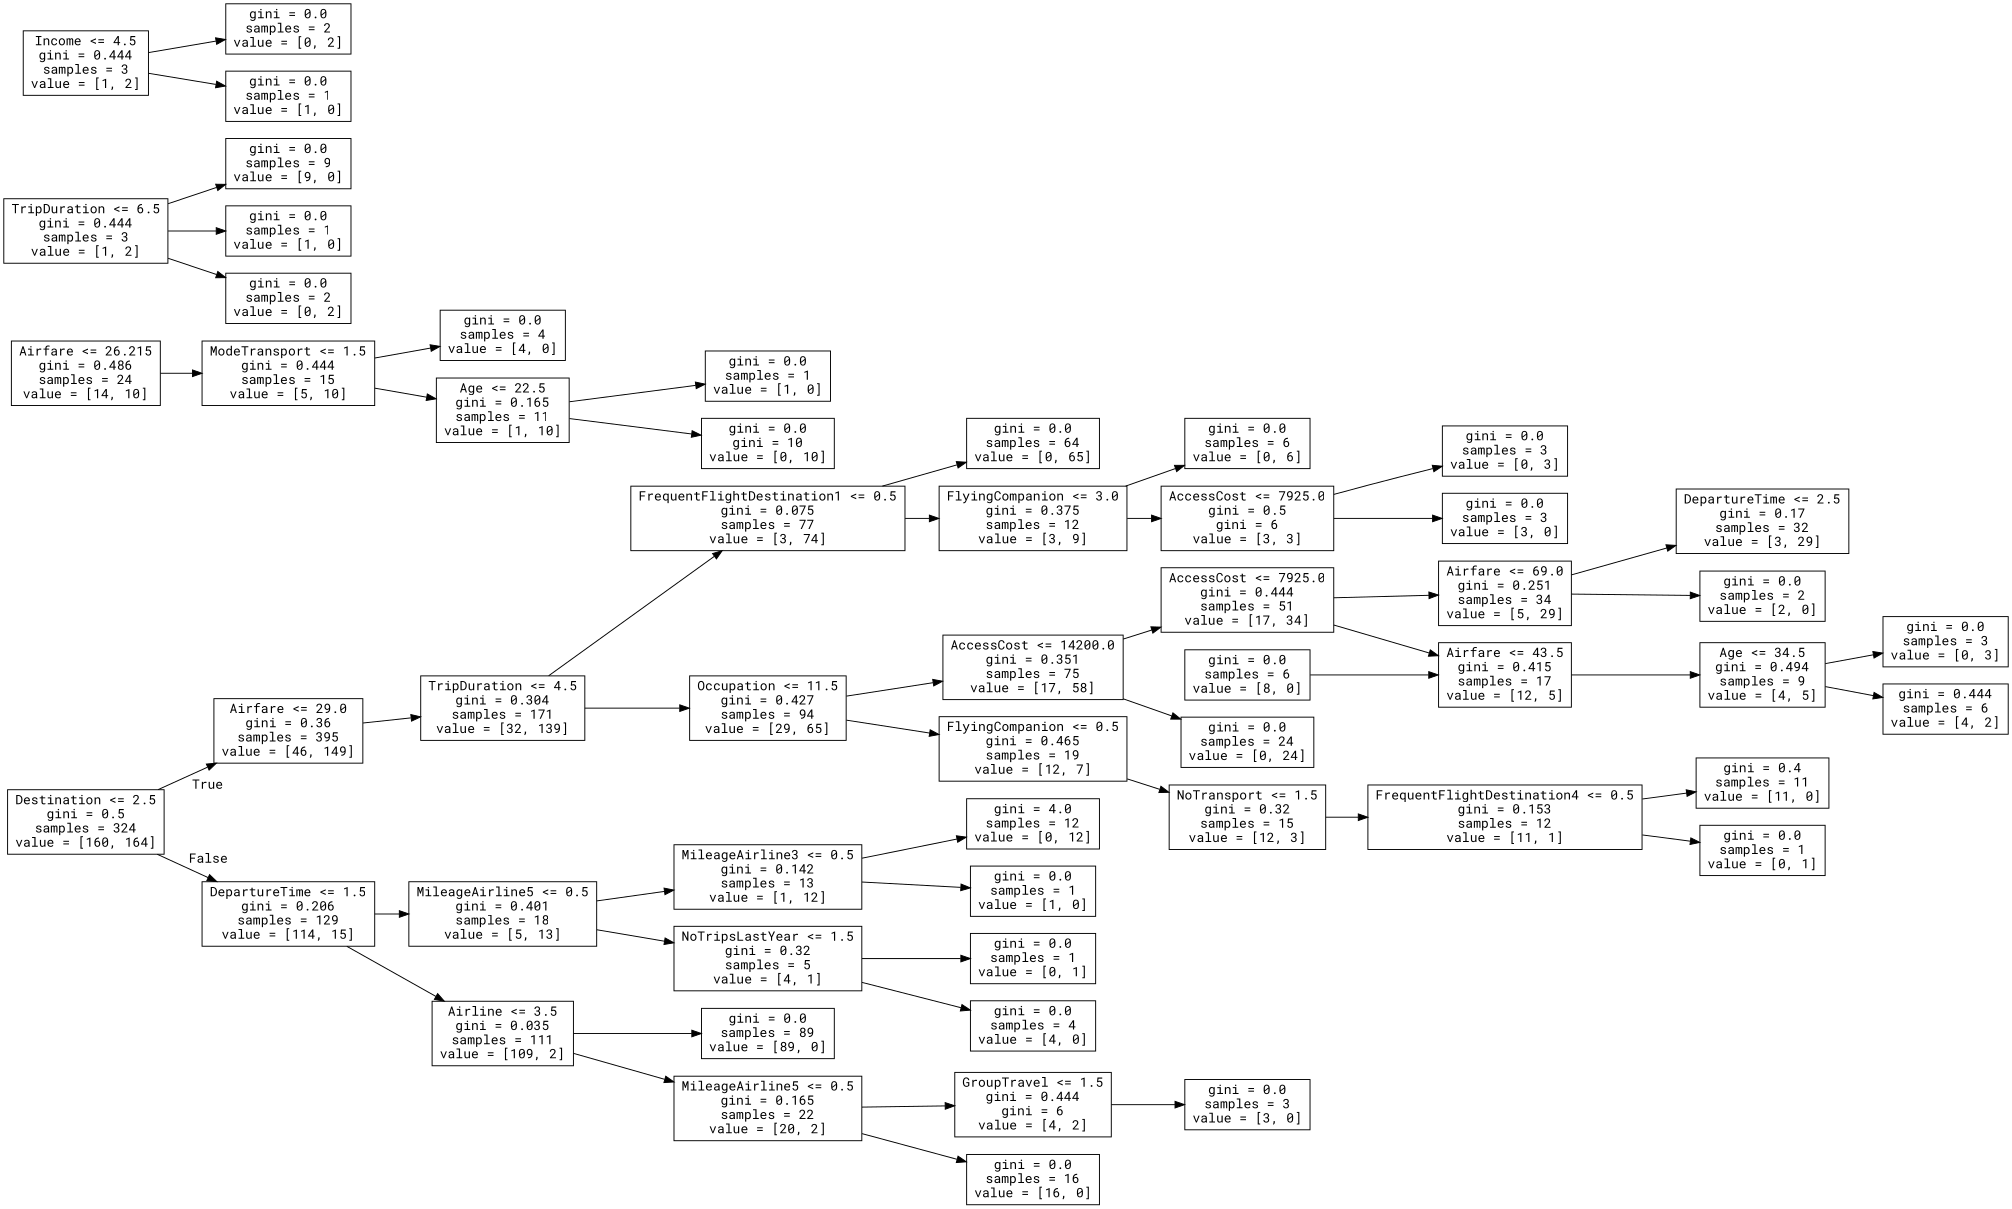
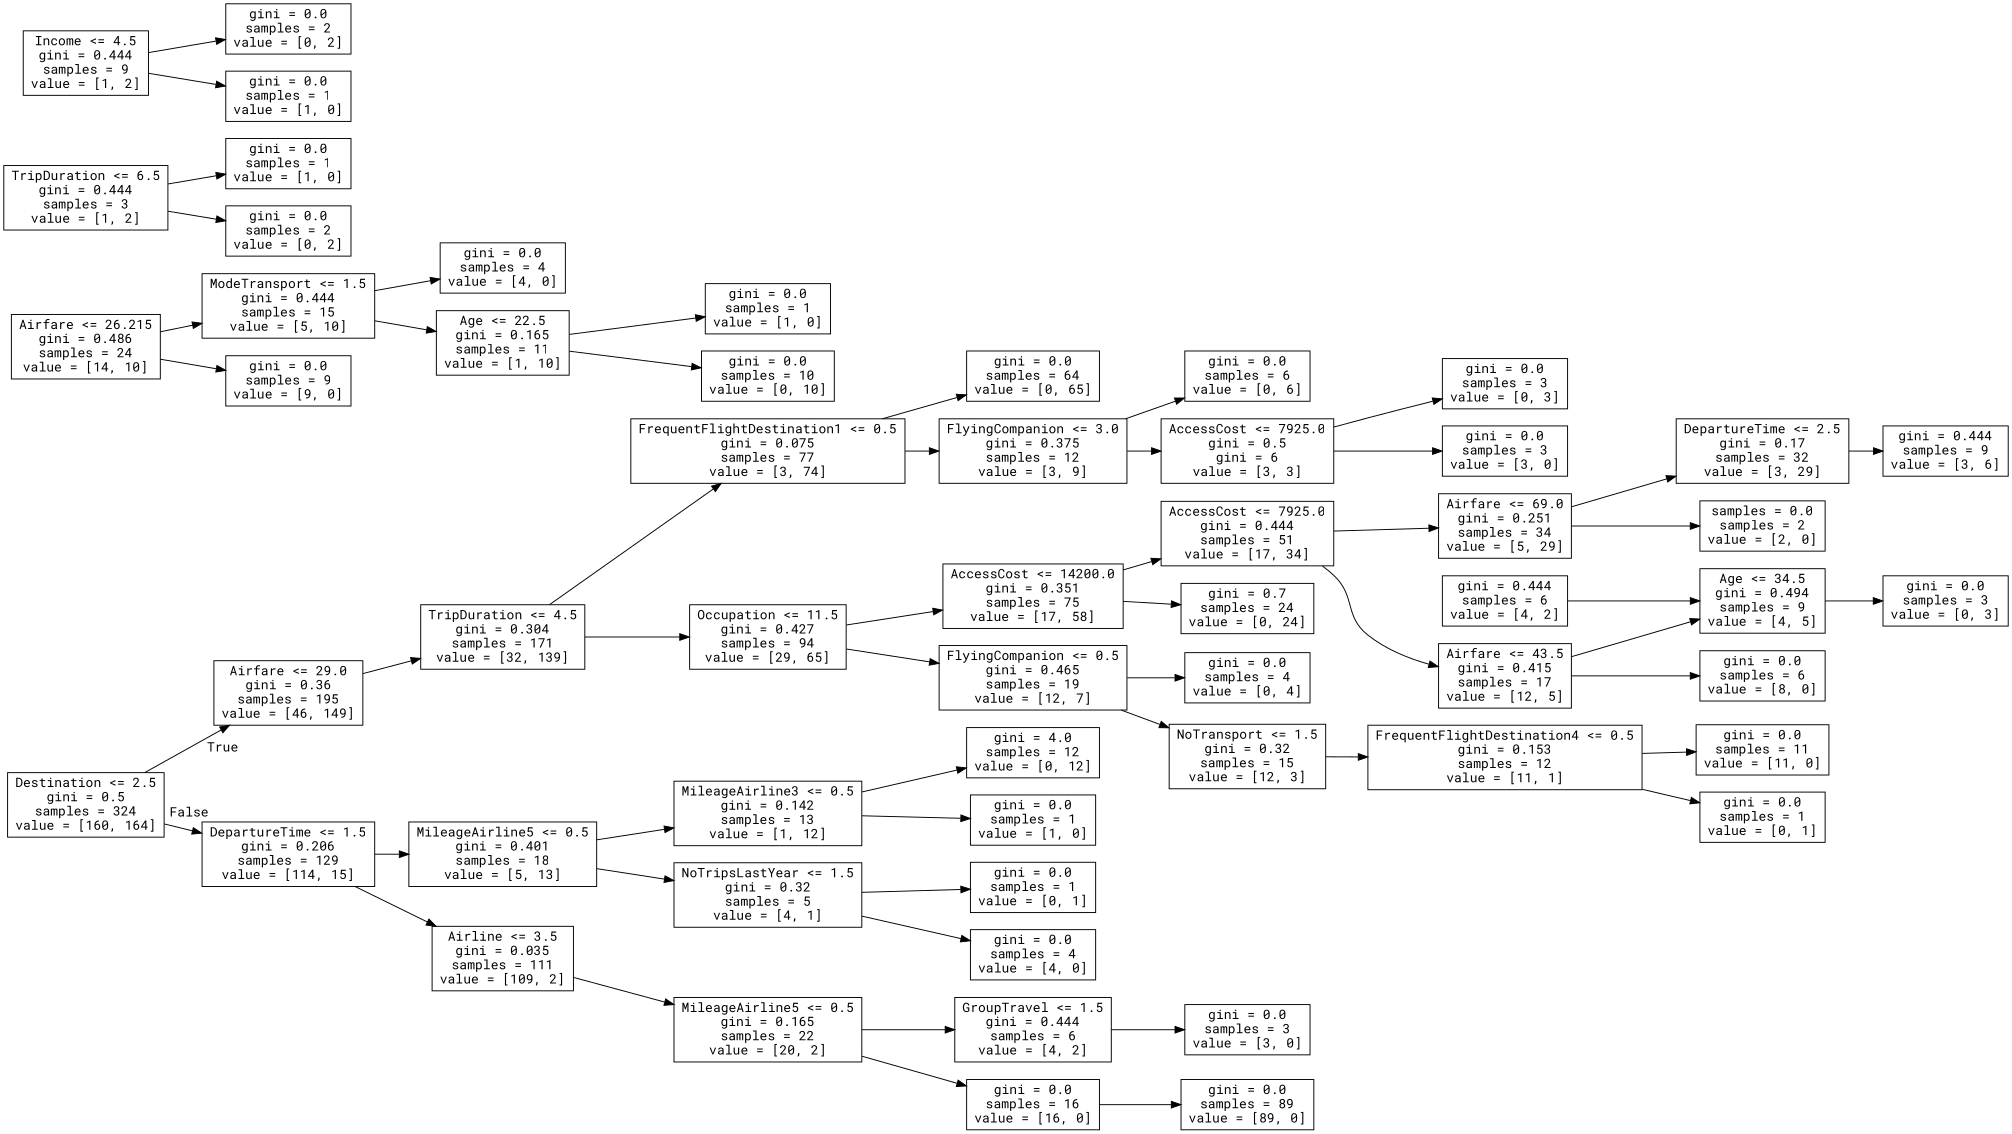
node "Income <= 4.5 gini = 0.444 samples = 3 value = [1, 2]": label "Income <= 4.5 gini = 0.444 samples = 3 value = [1, 2]" -> "Income <= 4.5 gini = 0.444 samples = 9 value = [1, 2]"
edge "TripDuration <= 6.5 gini = 0.444 samples = 3 value = [1, 2]" -> "gini = 0.0 samples = 9 value = [9, 0]": now "Airfare <= 26.215 gini = 0.486 samples = 24 value = [14, 10]" -> "gini = 0.0 samples = 9 value = [9, 0]"
node "gini = 0.0 gini = 10 value = [0, 10]": label "gini = 0.0 gini = 10 value = [0, 10]" -> "gini = 0.0 samples = 10 value = [0, 10]"
node "gini = 0.444 samples = 9 value = [3, 6]": added
node "gini = 0.0 samples = 2 value = [2, 0]": label "gini = 0.0 samples = 2 value = [2, 0]" -> "samples = 0.0 samples = 2 value = [2, 0]"
edge "gini = 0.0 samples = 6 value = [8, 0]" -> "Airfare <= 43.5 gini = 0.415 samples = 17 value = [12, 5]": reversed
node "gini = 0.0 samples = 4 value = [0, 4]": added
edge "Age <= 34.5 gini = 0.494 samples = 9 value = [4, 5]" -> "gini = 0.444 samples = 6 value = [4, 2]": reversed
node "Airfare <= 29.0 gini = 0.36 samples = 395 value = [46, 149]": label "Airfare <= 29.0 gini = 0.36 samples = 395 value = [46, 149]" -> "Airfare <= 29.0 gini = 0.36 samples = 195 value = [46, 149]"
node "gini = 0.0 samples = 24 value = [0, 24]": label "gini = 0.0 samples = 24 value = [0, 24]" -> "gini = 0.7 samples = 24 value = [0, 24]"
node "gini = 0.4 samples = 11 value = [11, 0]": label "gini = 0.4 samples = 11 value = [11, 0]" -> "gini = 0.0 samples = 11 value = [11, 0]"
edge "Airline <= 3.5 gini = 0.035 samples = 111 value = [109, 2]" -> "gini = 0.0 samples = 89 value = [89, 0]": now "gini = 0.0 samples = 16 value = [16, 0]" -> "gini = 0.0 samples = 89 value = [89, 0]"
node "GroupTravel <= 1.5 gini = 0.444 gini = 6 value = [4, 2]": label "GroupTravel <= 1.5 gini = 0.444 gini = 6 value = [4, 2]" -> "GroupTravel <= 1.5 gini = 0.444 samples = 6 value = [4, 2]"
